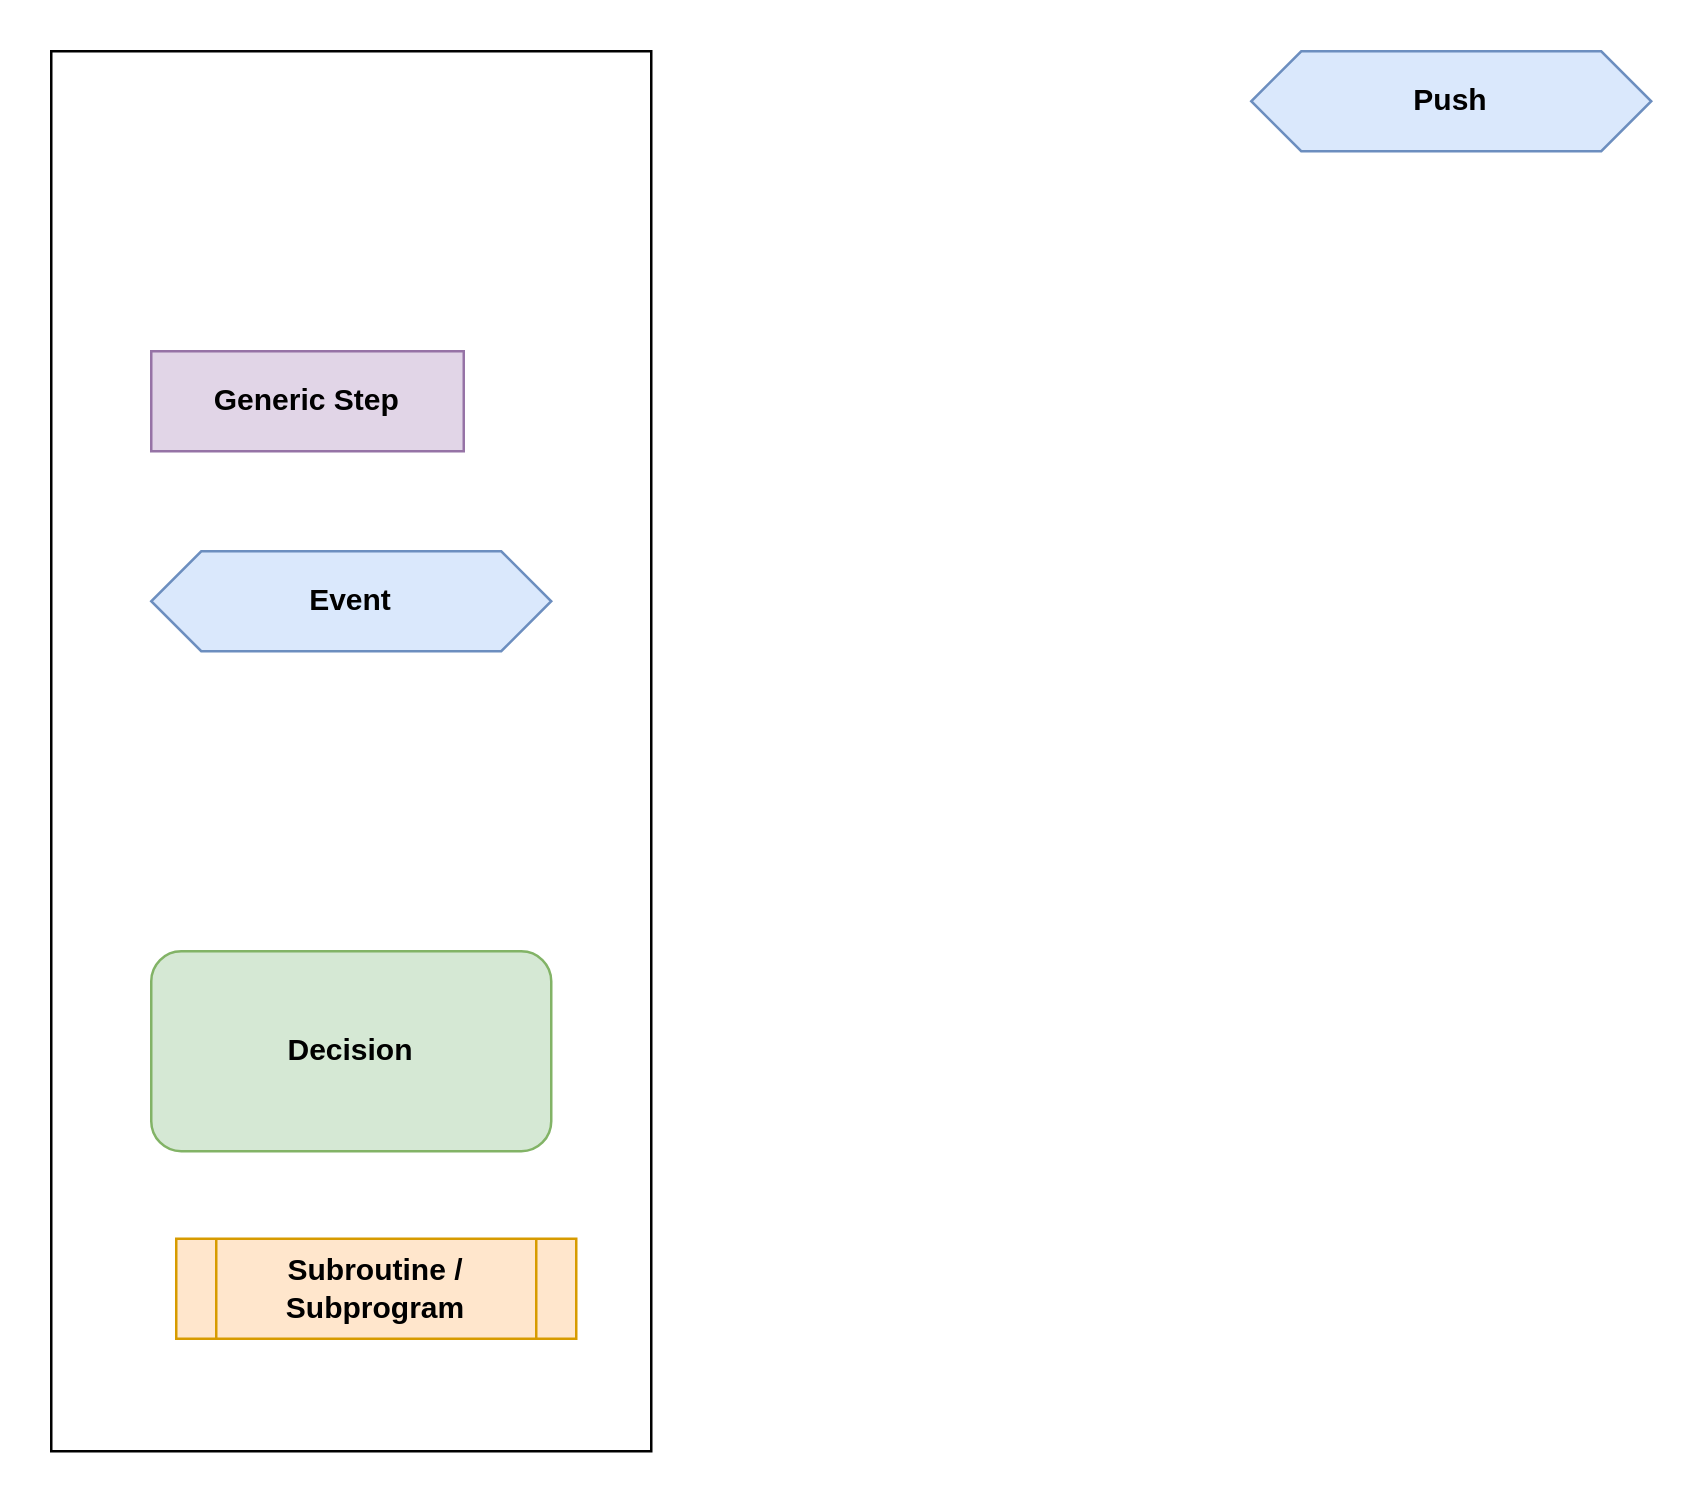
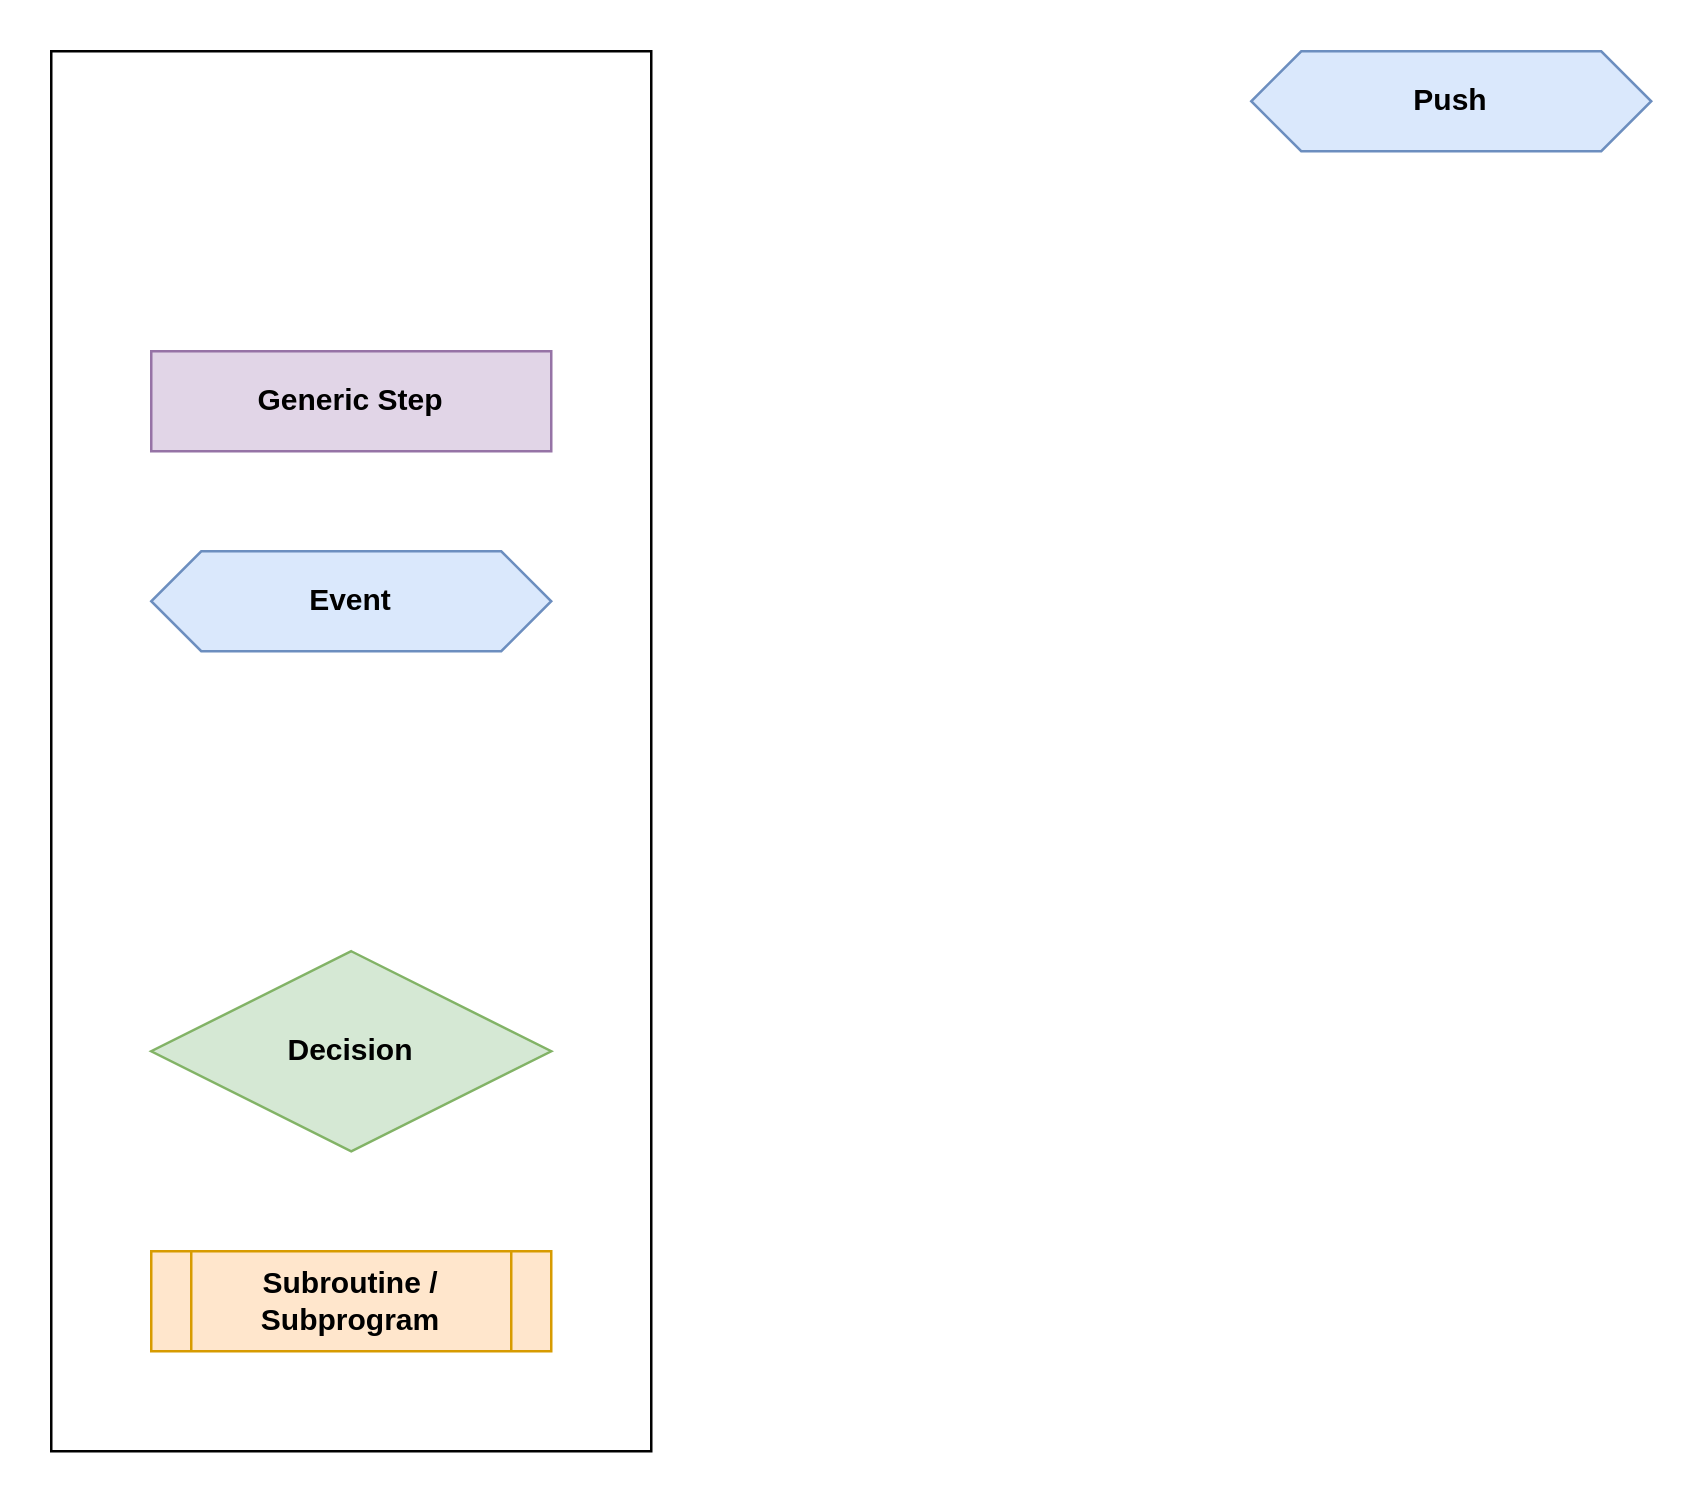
node "Generic Step": size 313x100 -> 400x100
node "Decision": shape rounded rectangle -> diamond
node "Subroutine / Subprogram": moved (376, 1289) -> (351, 1301)
